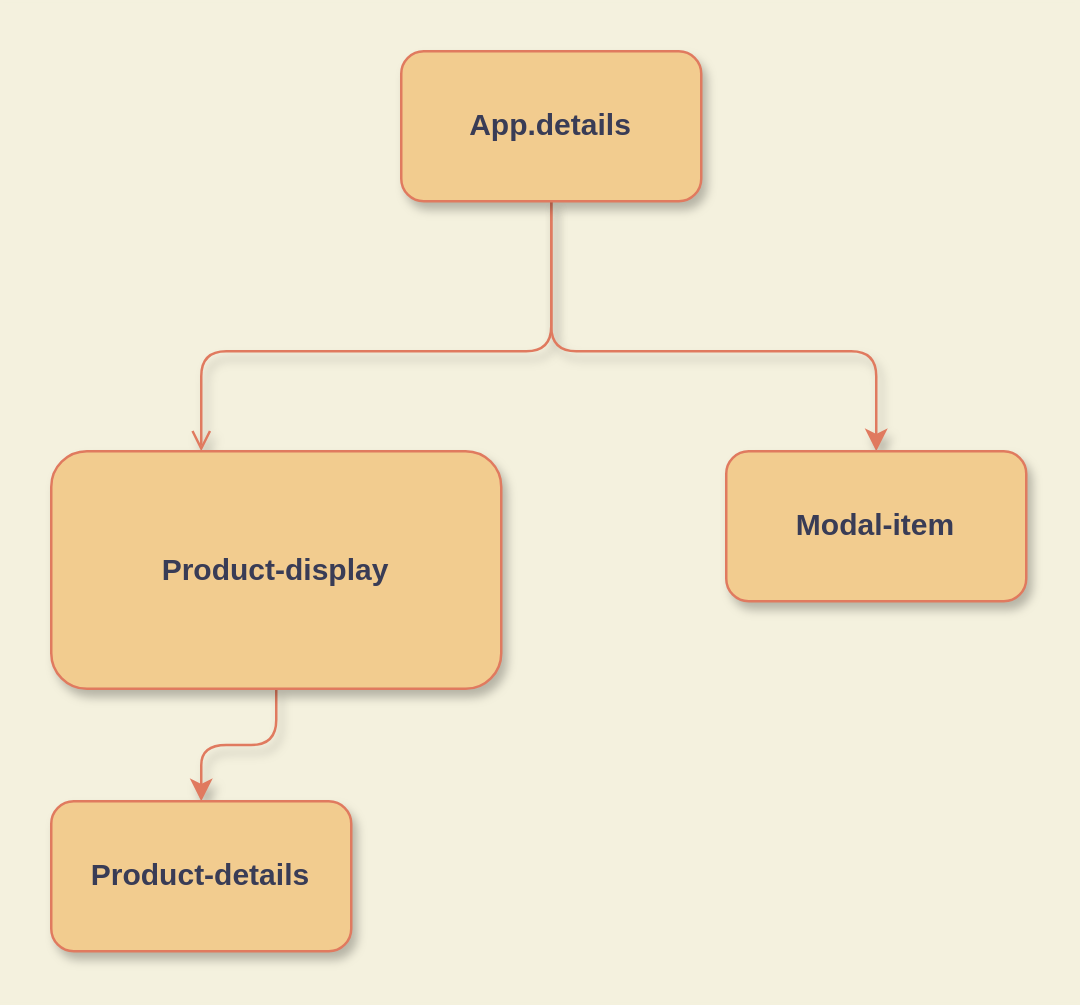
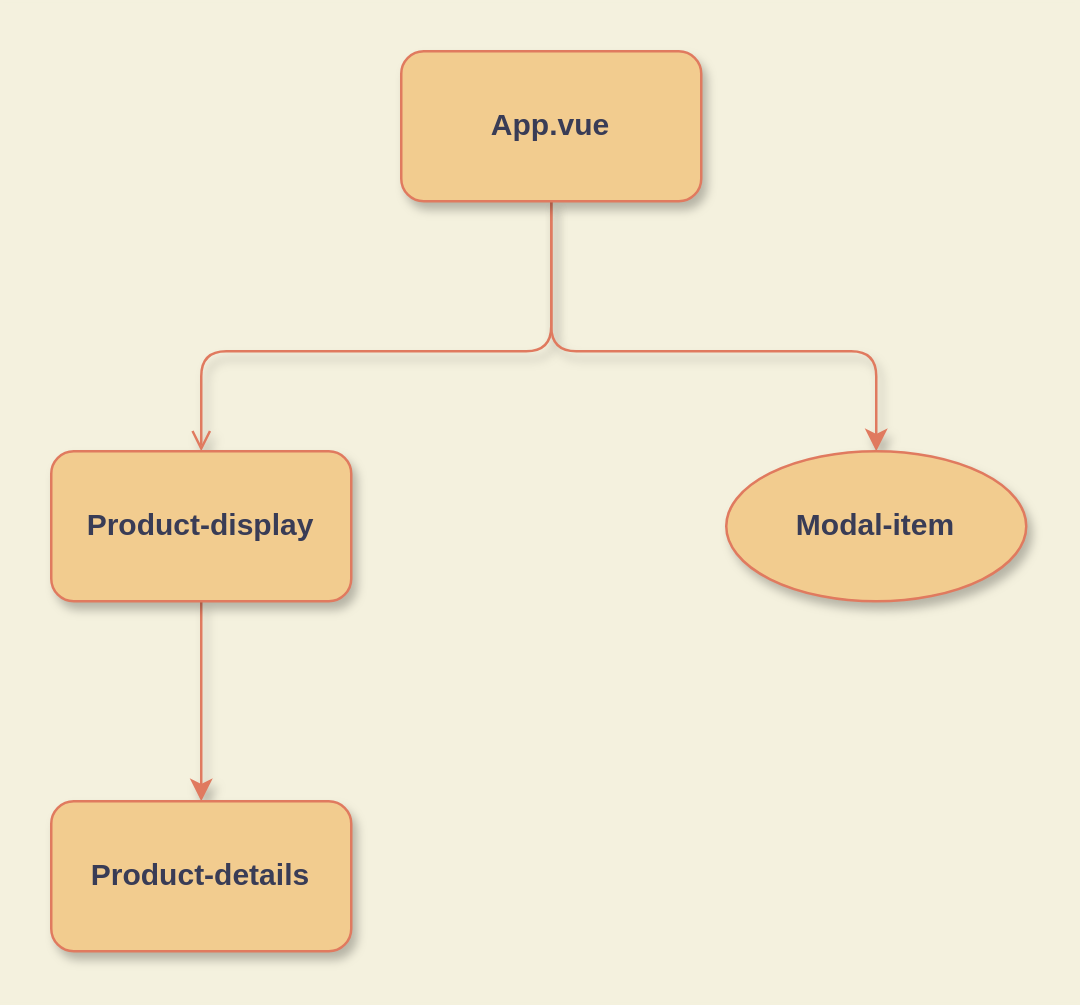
node "App.details": label "App.details" -> "App.vue"
node "Modal-item": shape rounded rectangle -> ellipse
node "Product-display": size 450x238 -> 300x150
